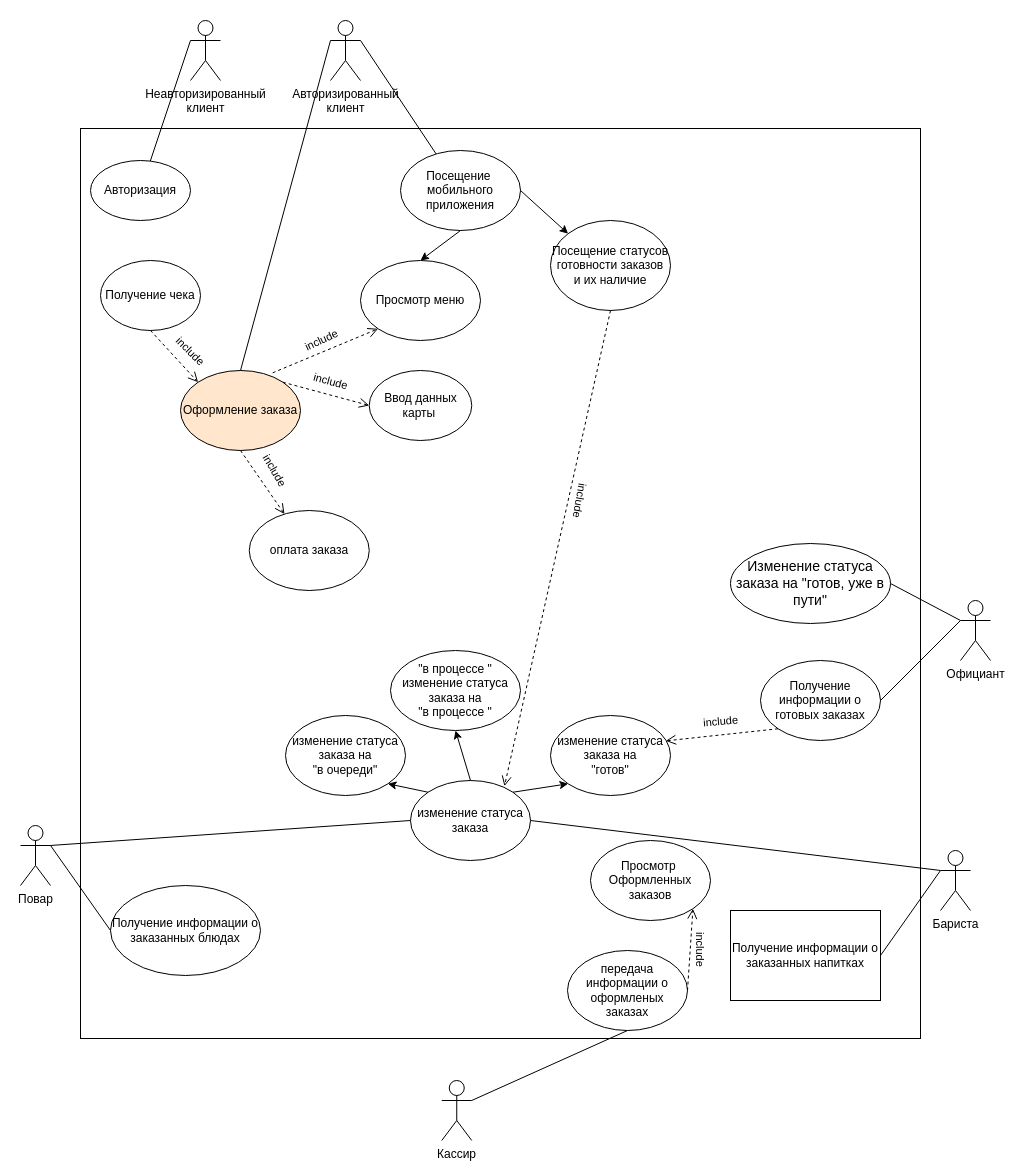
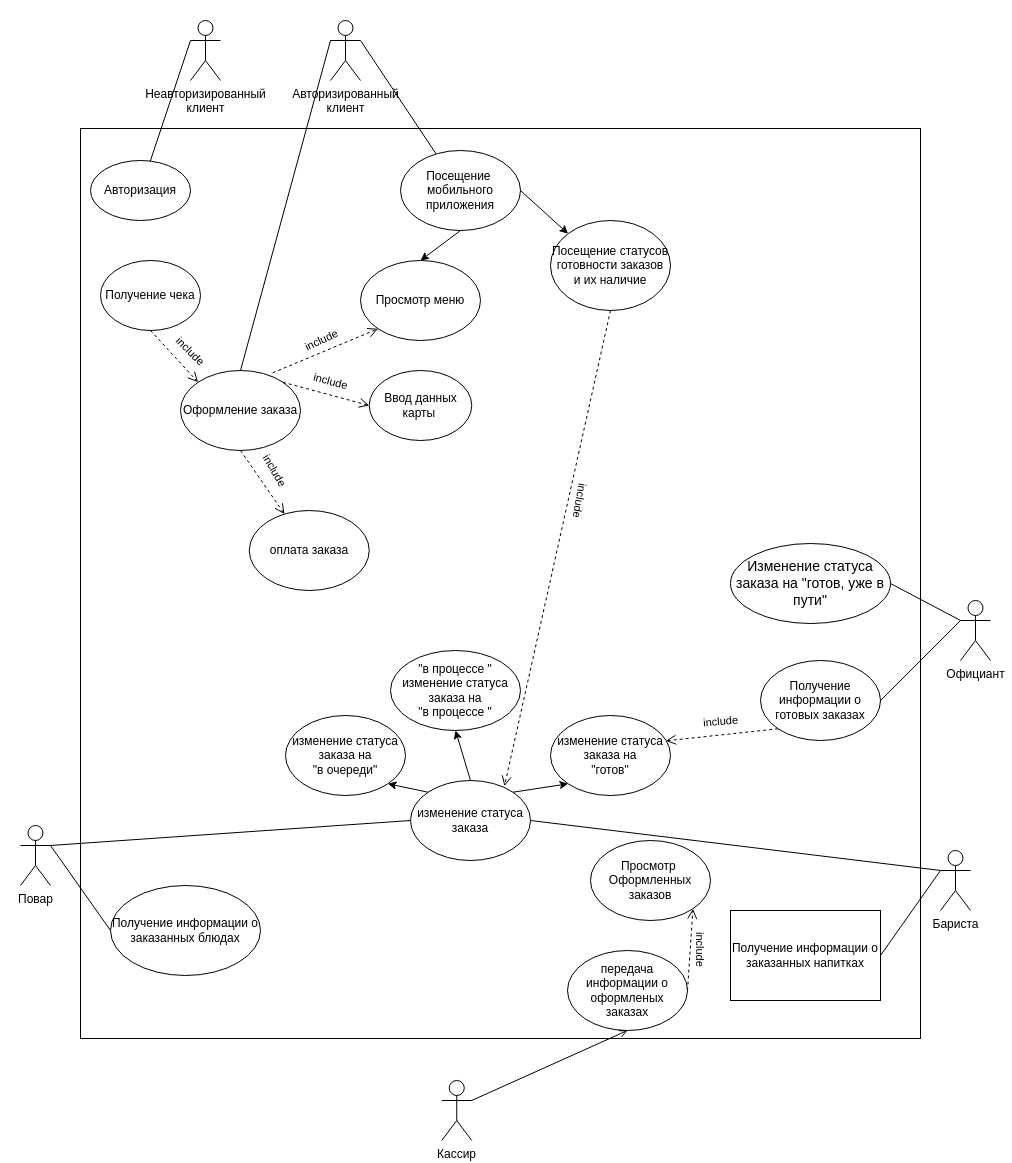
node "Оформление заказа": fillcolor #ffe6cc -> #ffffff
edge "передача информации о оформленых заказах" -- "Кассир": arrowhead none -> open
